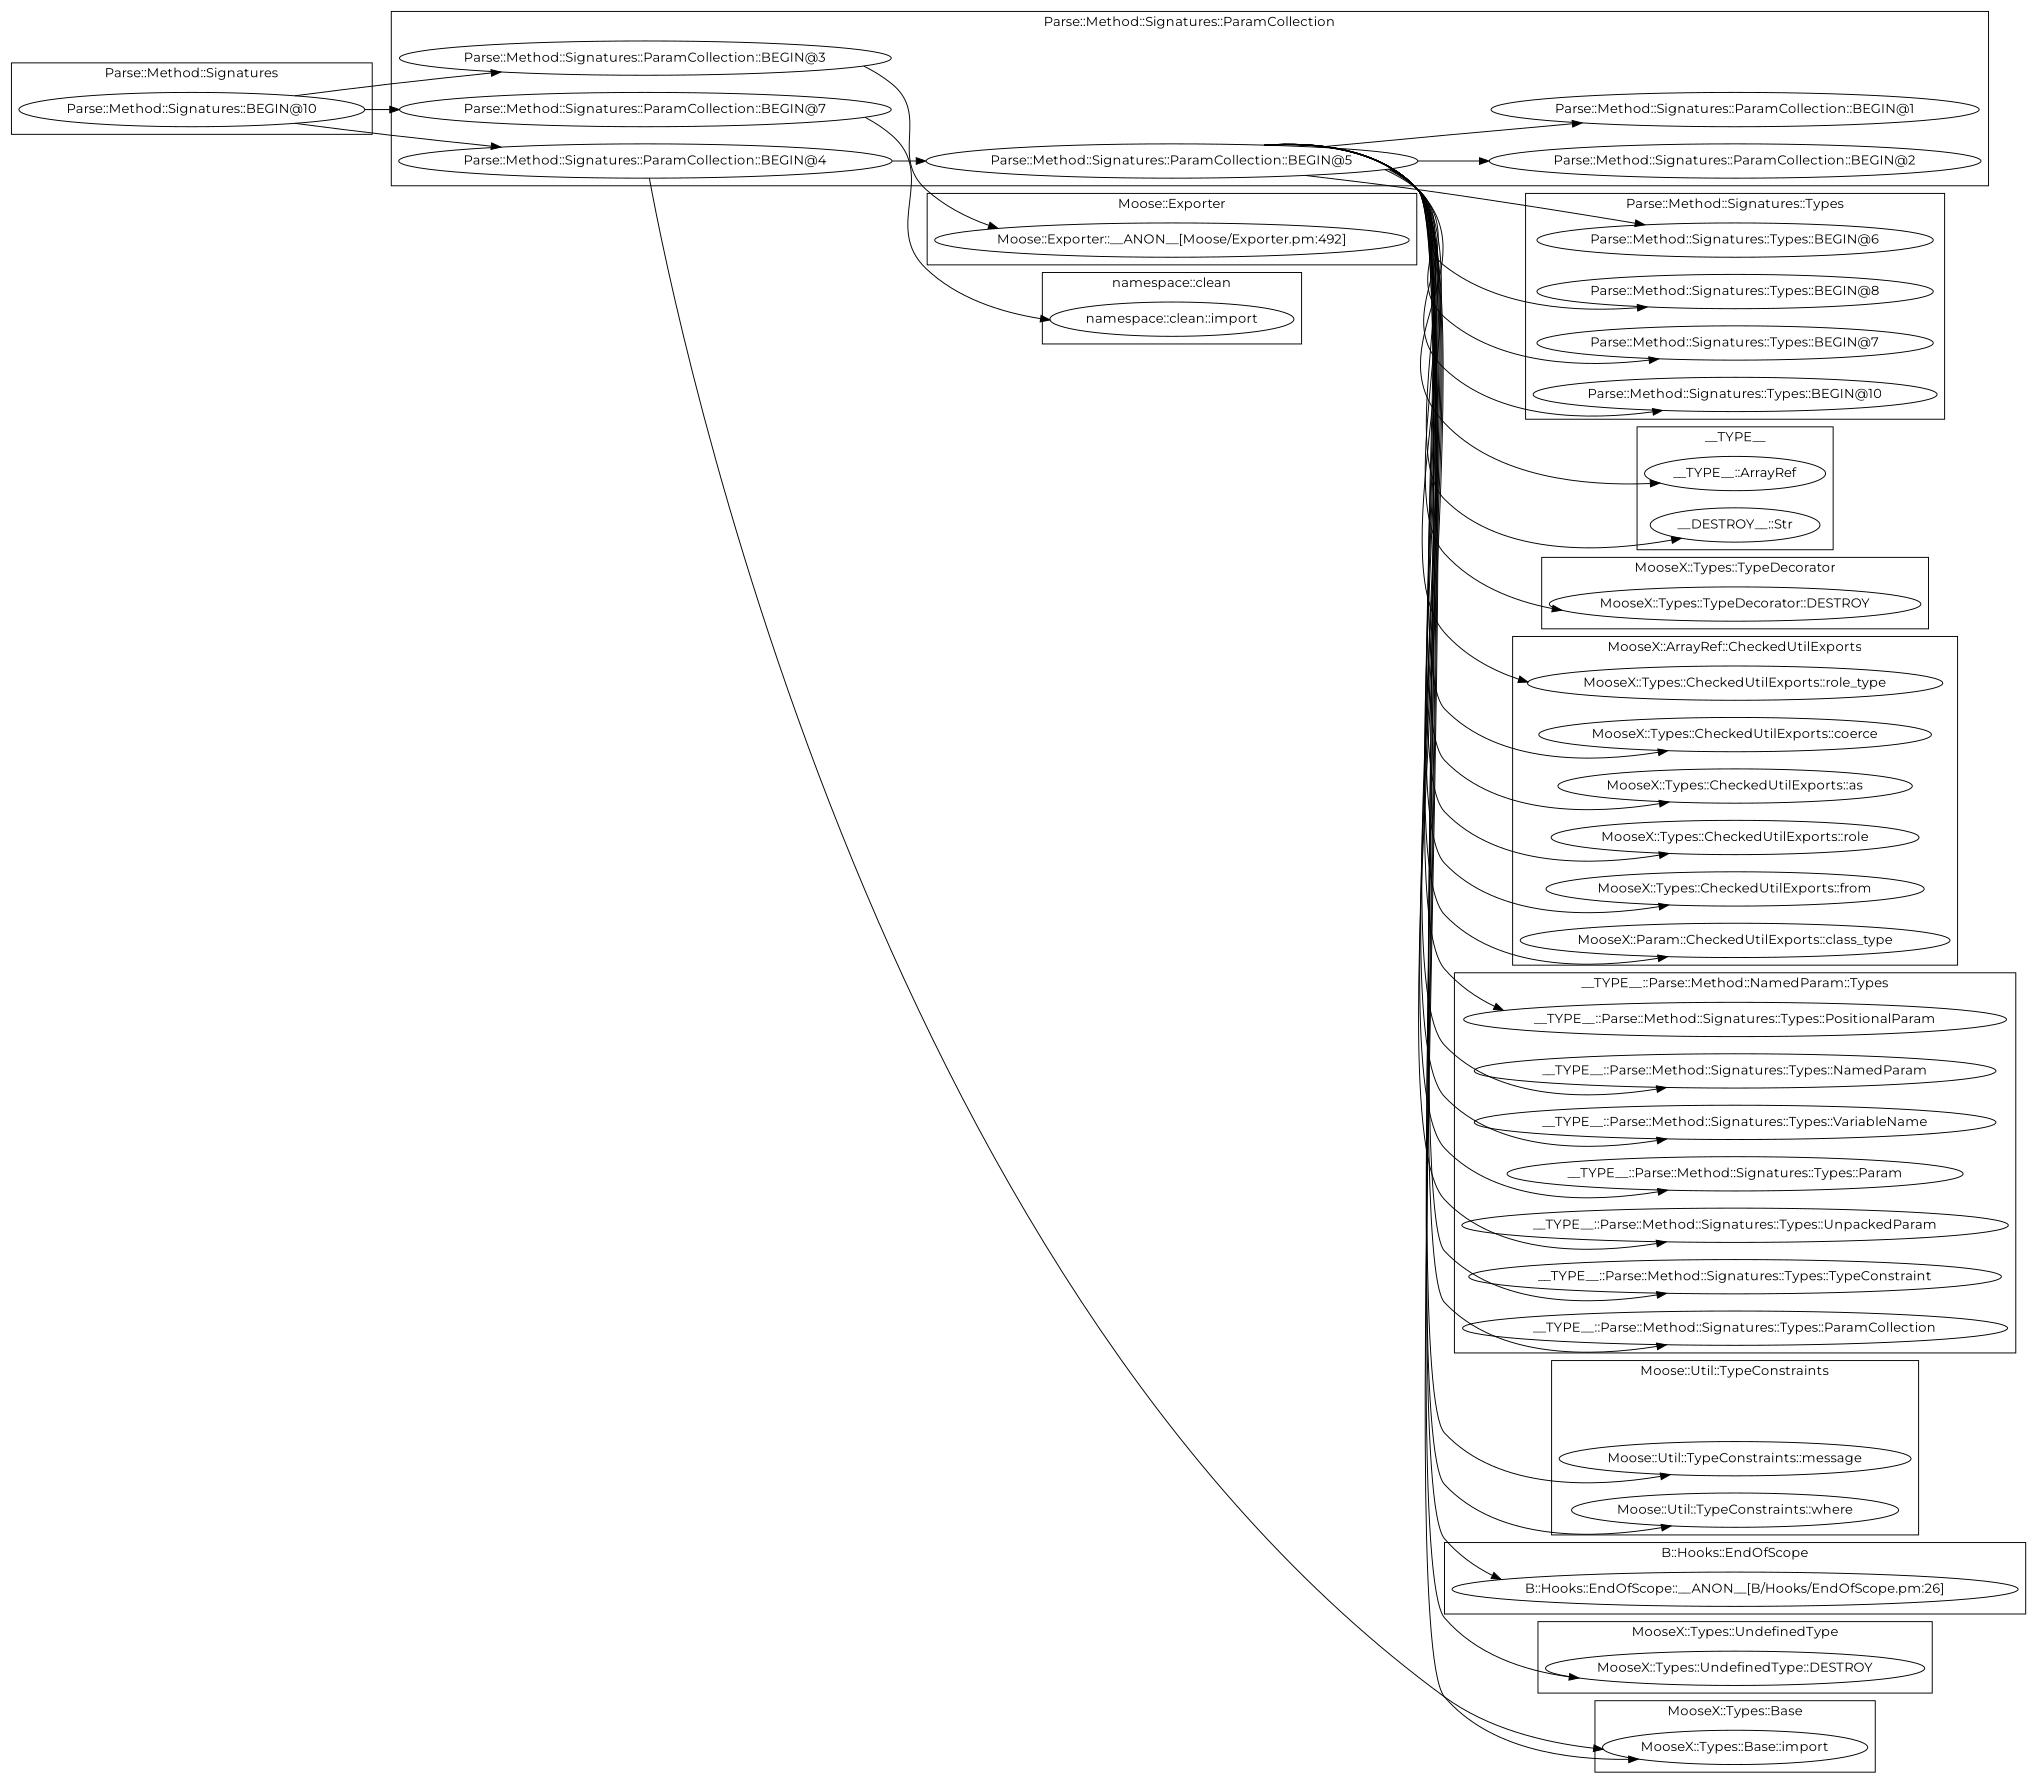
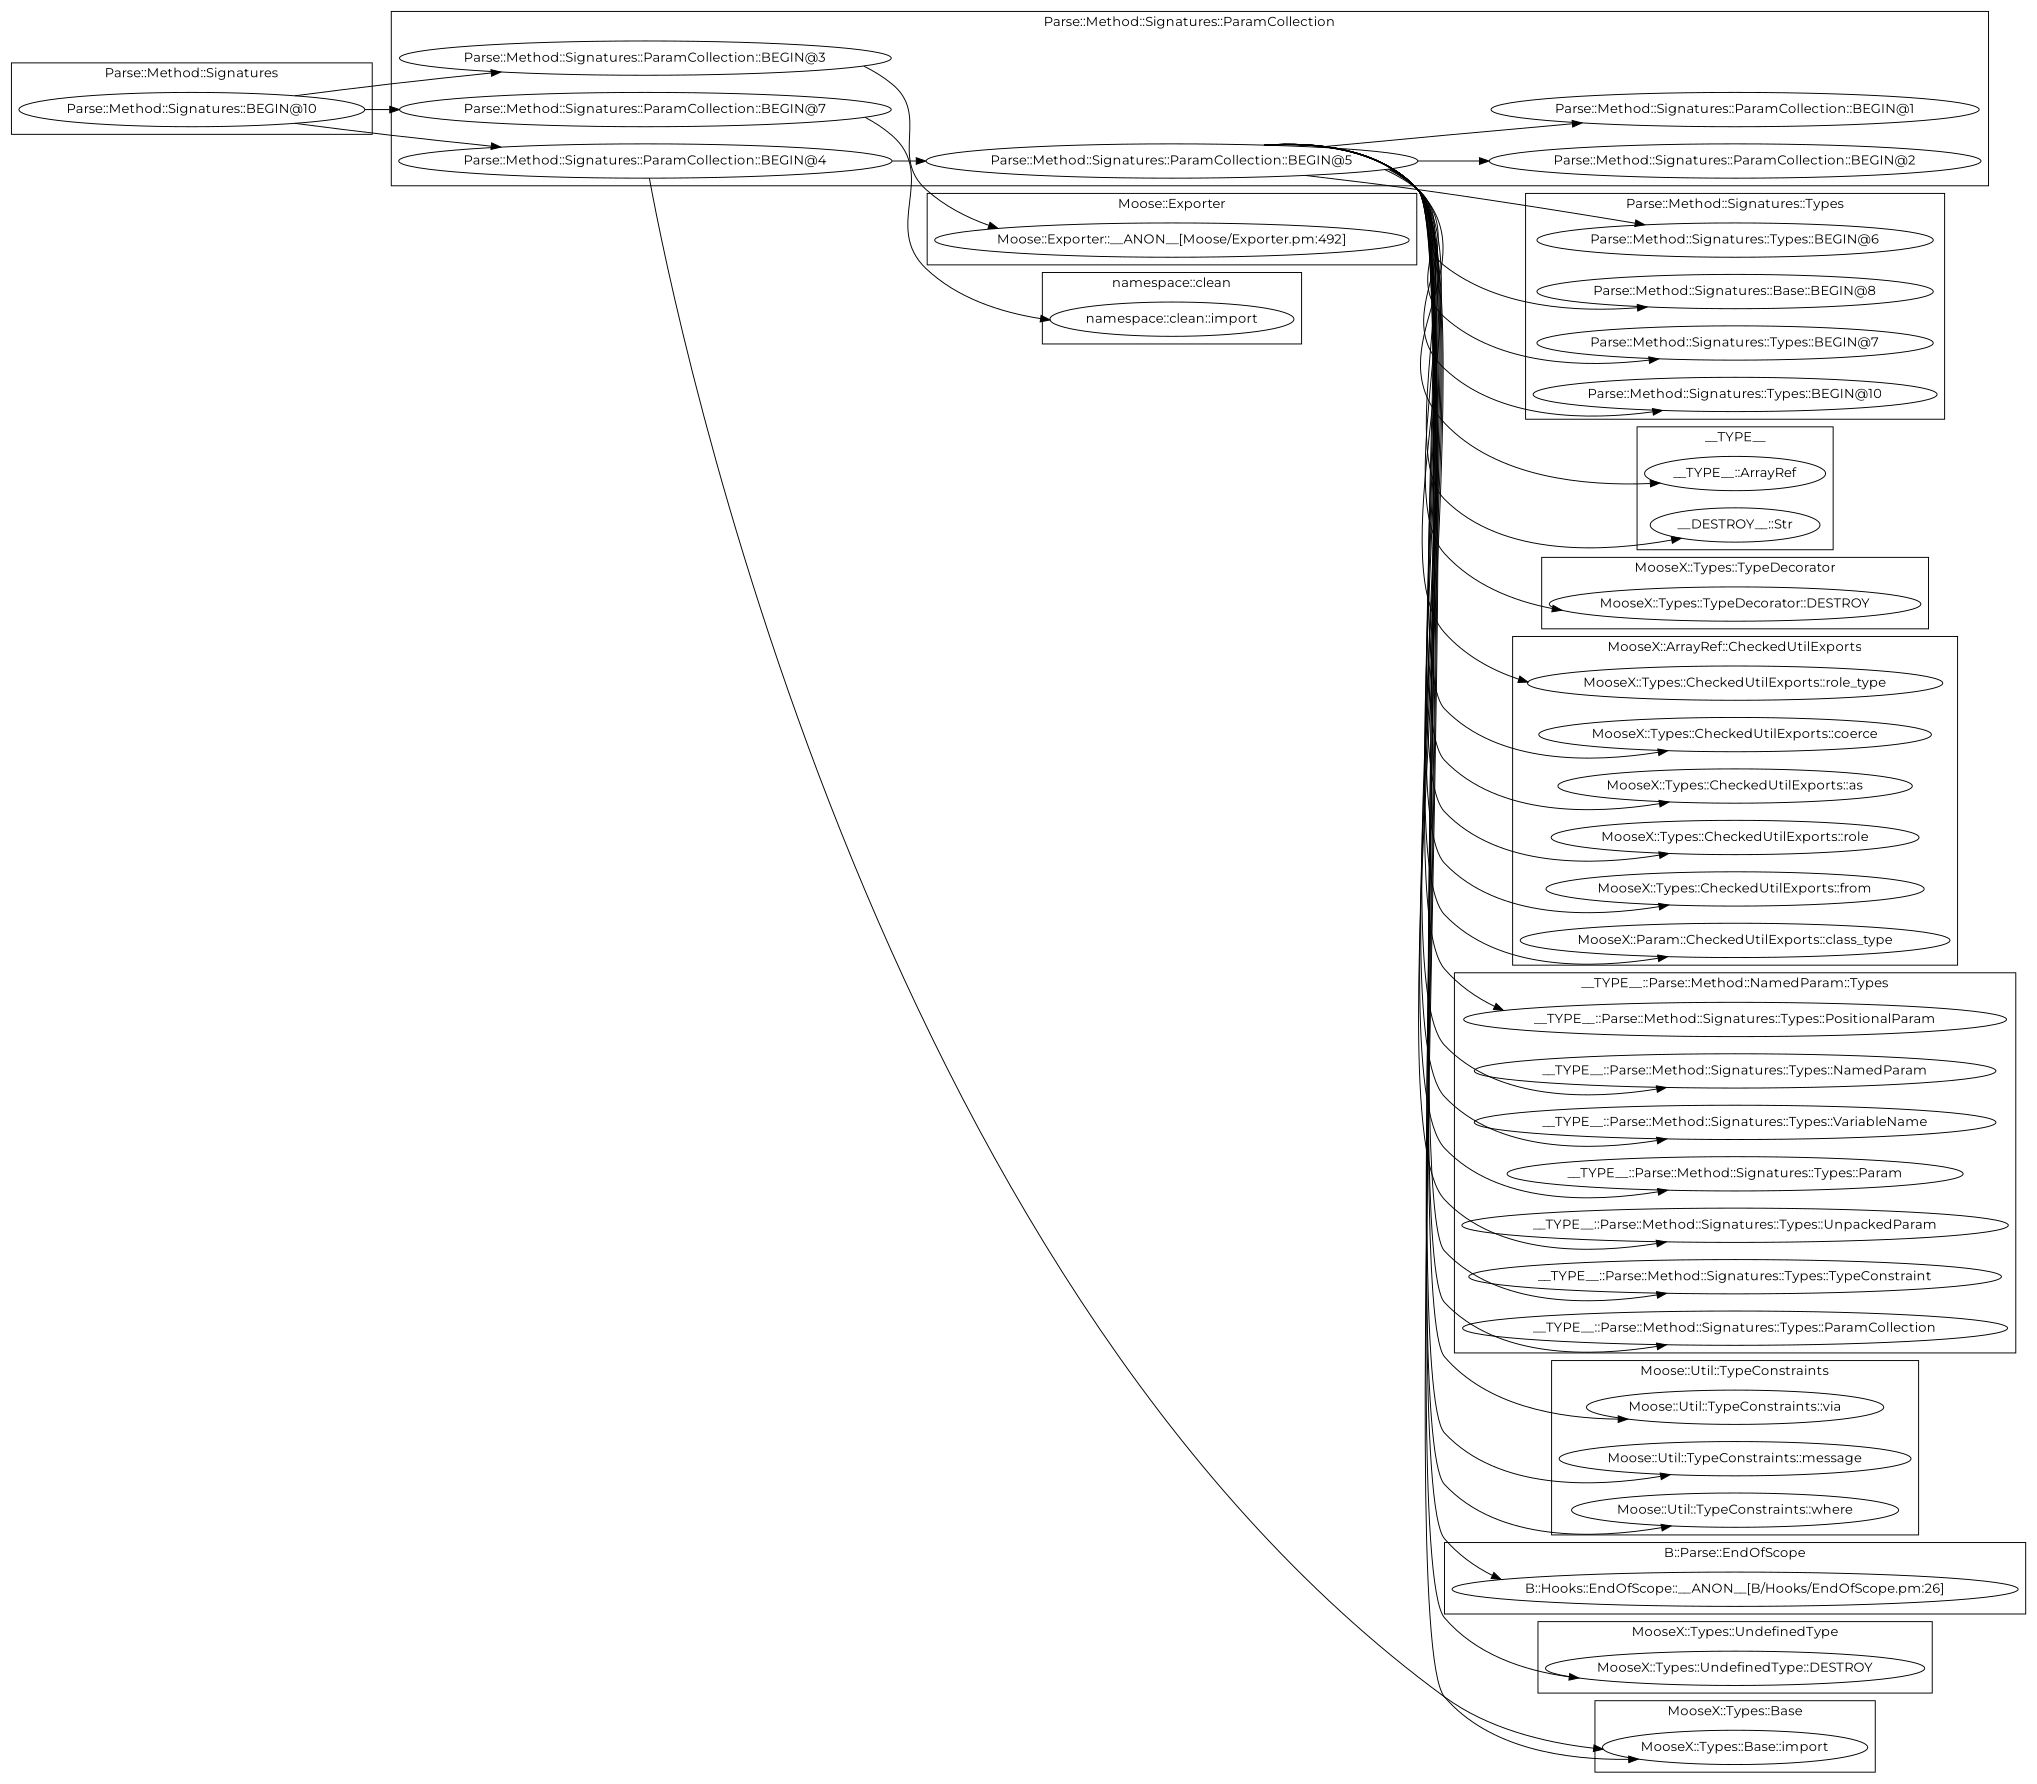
node "Parse::Method::Signatures::Types::BEGIN@8": label "Parse::Method::Signatures::Types::BEGIN@8" -> "Parse::Method::Signatures::Base::BEGIN@8"
node "Moose::Util::TypeConstraints::via": added
cluster "B::Hooks::EndOfScope": label "B::Hooks::EndOfScope" -> "B::Parse::EndOfScope"
